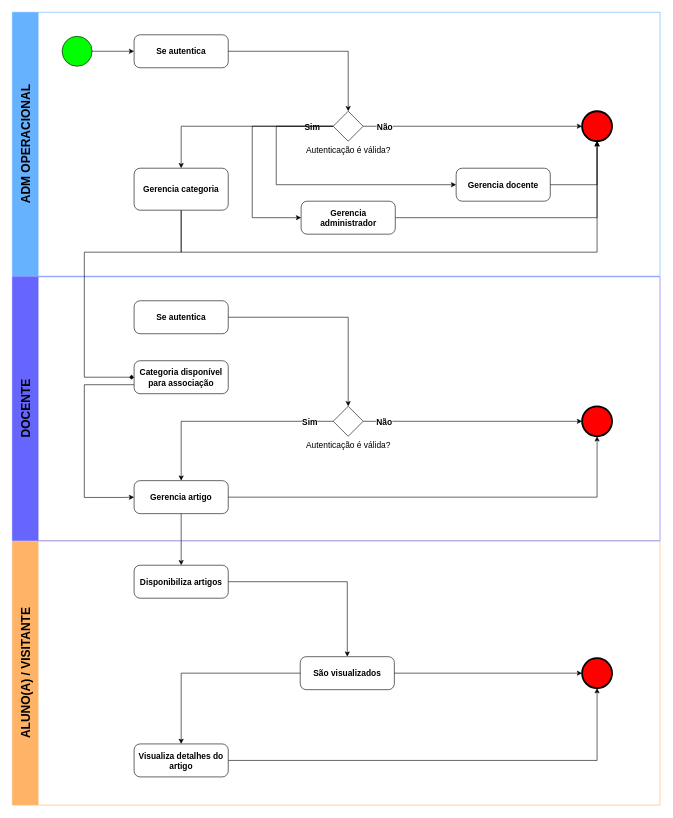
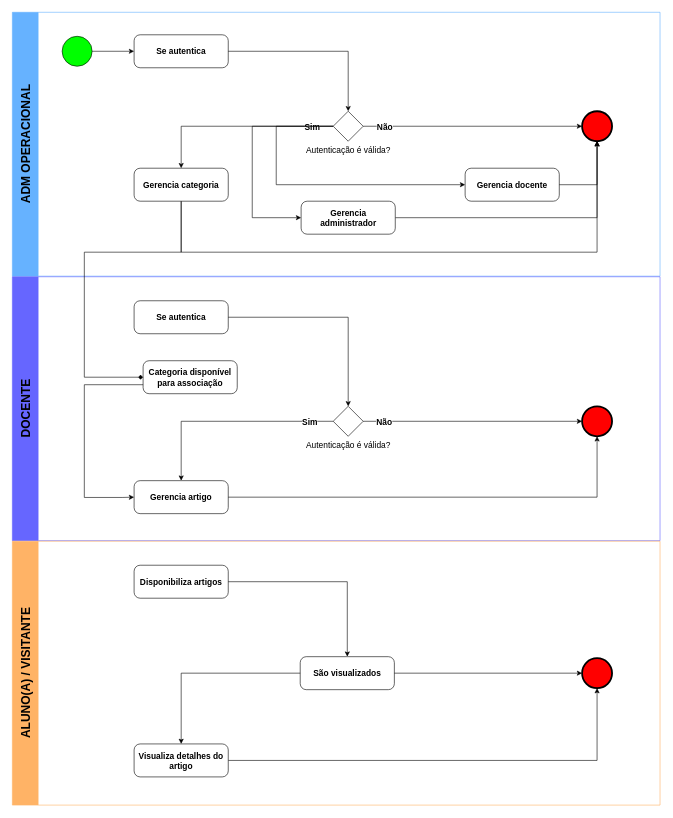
node "Gerencia docente": moved (503, 185) -> (512, 185)
node "Gerencia categoria": size 94x42 -> 94x33
node "Categoria disponível para associação": moved (181, 377) -> (190, 377)
edge "Gerencia artigo" -> "Disponibiliza artigos": removed
